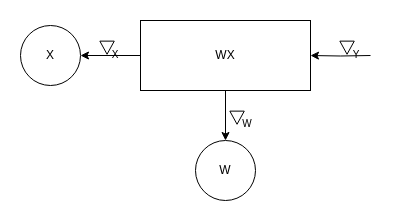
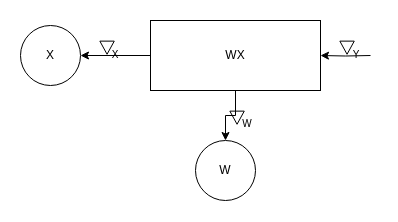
node "WX": moved (226, 56) -> (236, 56)
